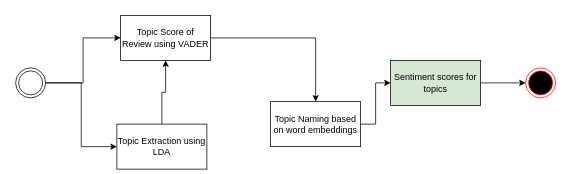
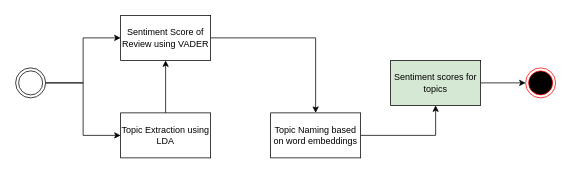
node "Topic Score of Review using VADER": label "Topic Score of Review using VADER" -> "Sentiment Score of Review using VADER"
node "Topic Naming based on word embeddings": moved (315, 124) -> (315, 135)
node "Topic Extraction using LDA": moved (162, 147) -> (165, 135)
